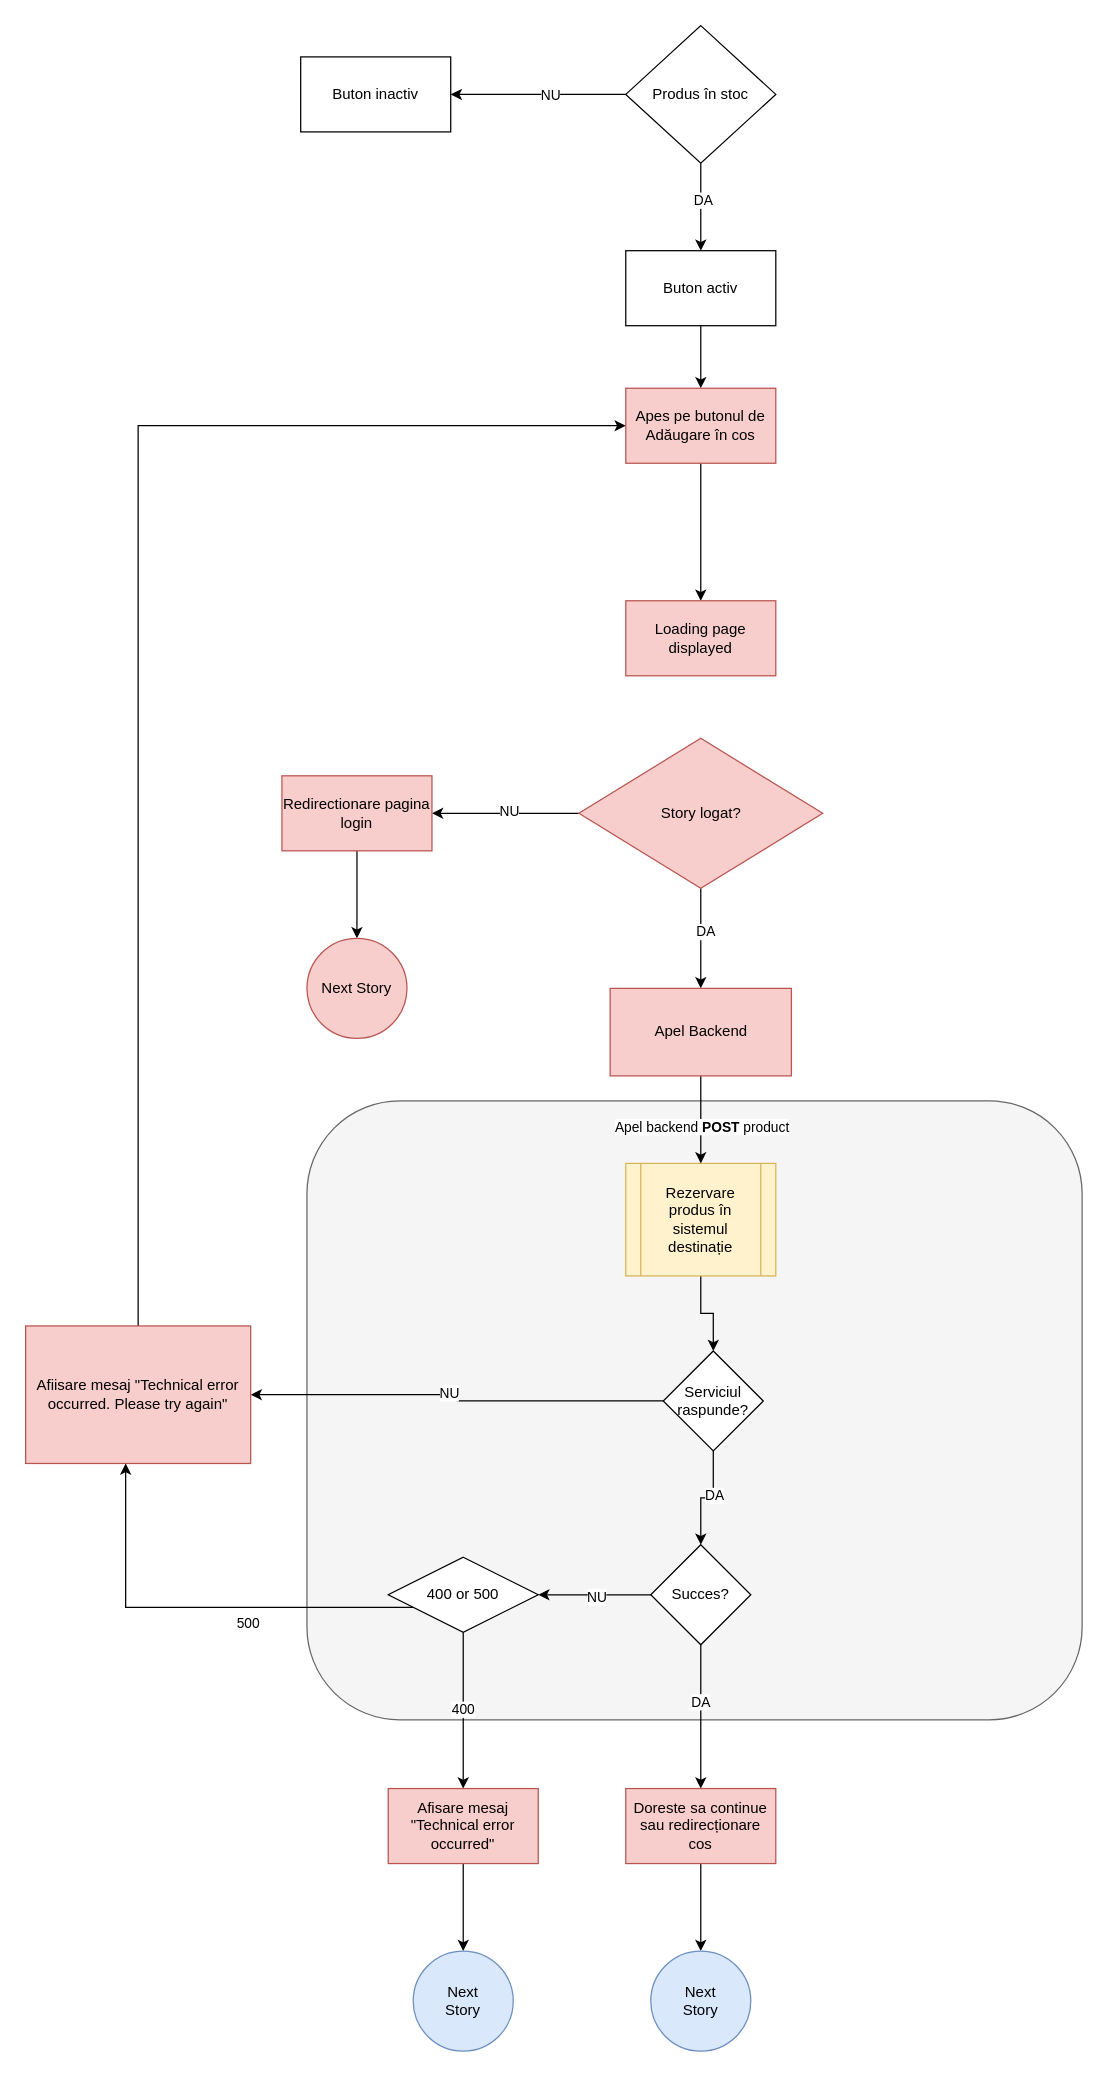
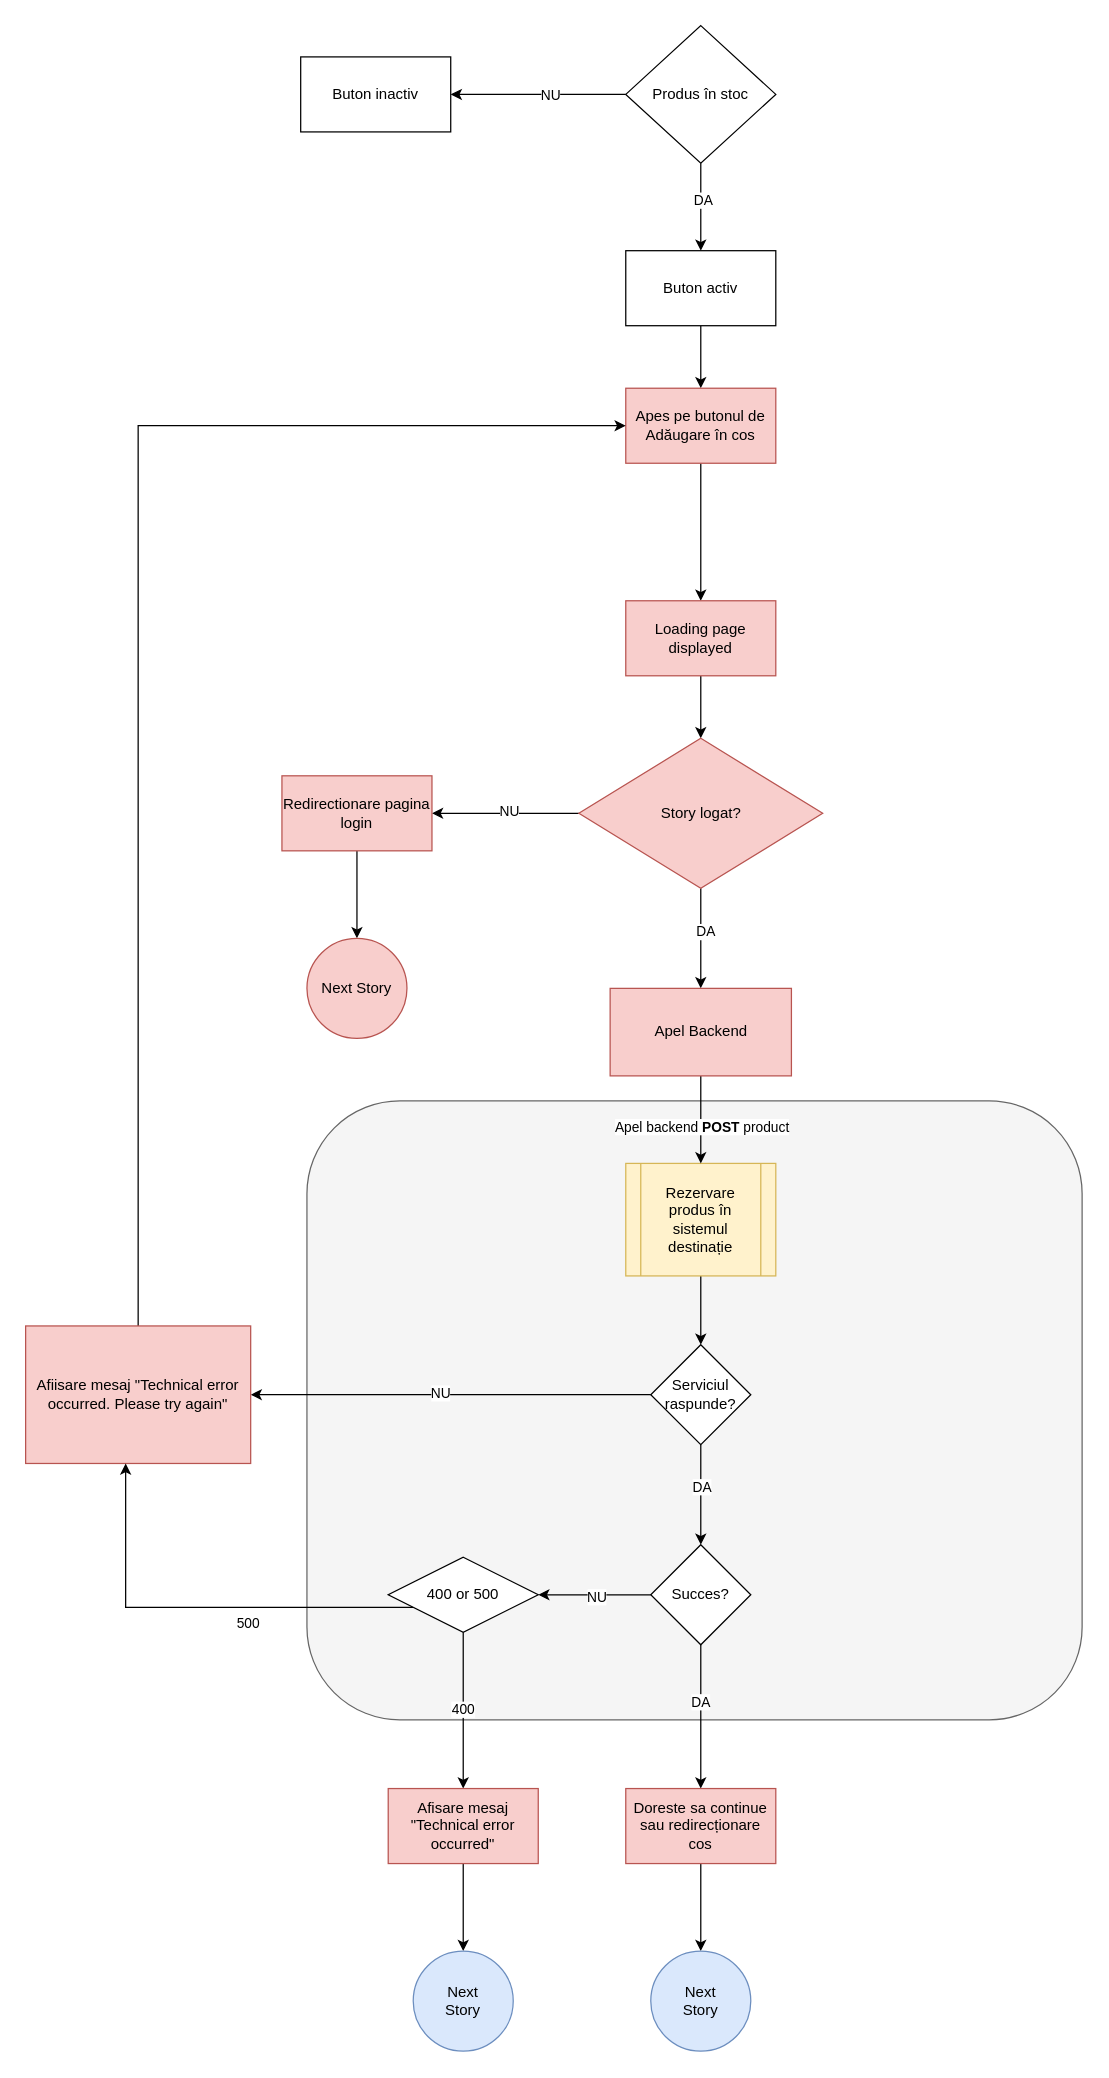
edge "Loading page displayed" -> "Story logat?": added
node "Serviciul raspunde?": moved (713, 1401) -> (701, 1394)
